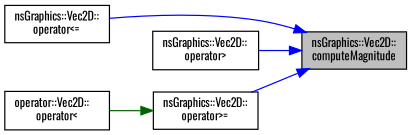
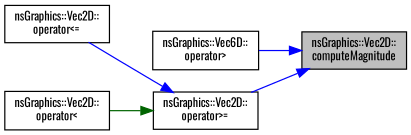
edge "nsGraphics::Vec2D:: operator<=" -> "nsGraphics::Vec2D:: computeMagnitude": now "nsGraphics::Vec2D:: operator<=" -> "nsGraphics::Vec2D:: operator>="
node "nsGraphics::Vec2D:: operator>": label "nsGraphics::Vec2D:: operator>" -> "nsGraphics::Vec6D:: operator>"
node "operator::Vec2D:: operator<": label "operator::Vec2D:: operator<" -> "nsGraphics::Vec2D:: operator<"
